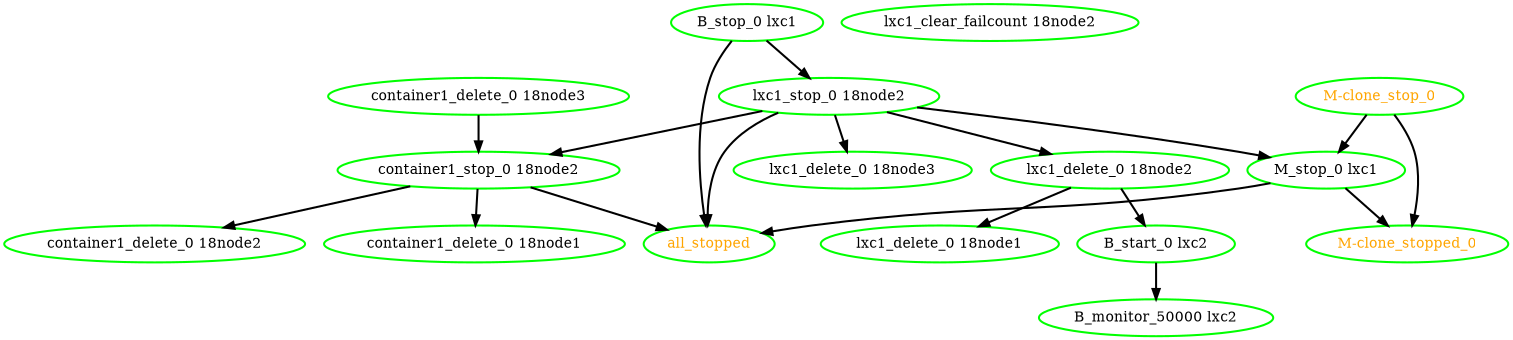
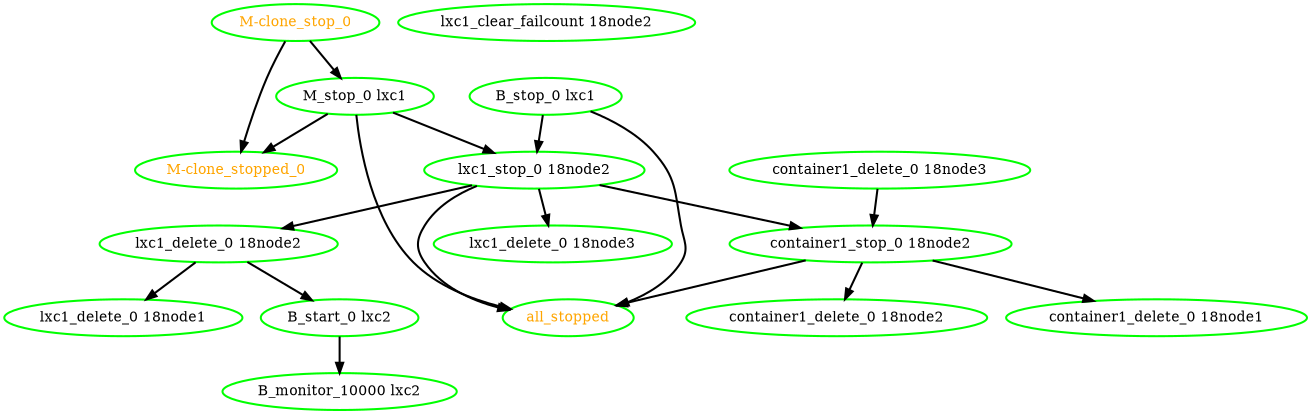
edge "lxc1_stop_0 18node2" -> "M_stop_0 lxc1": reversed
node "B_monitor_50000 lxc2": label "B_monitor_50000 lxc2" -> "B_monitor_10000 lxc2"
